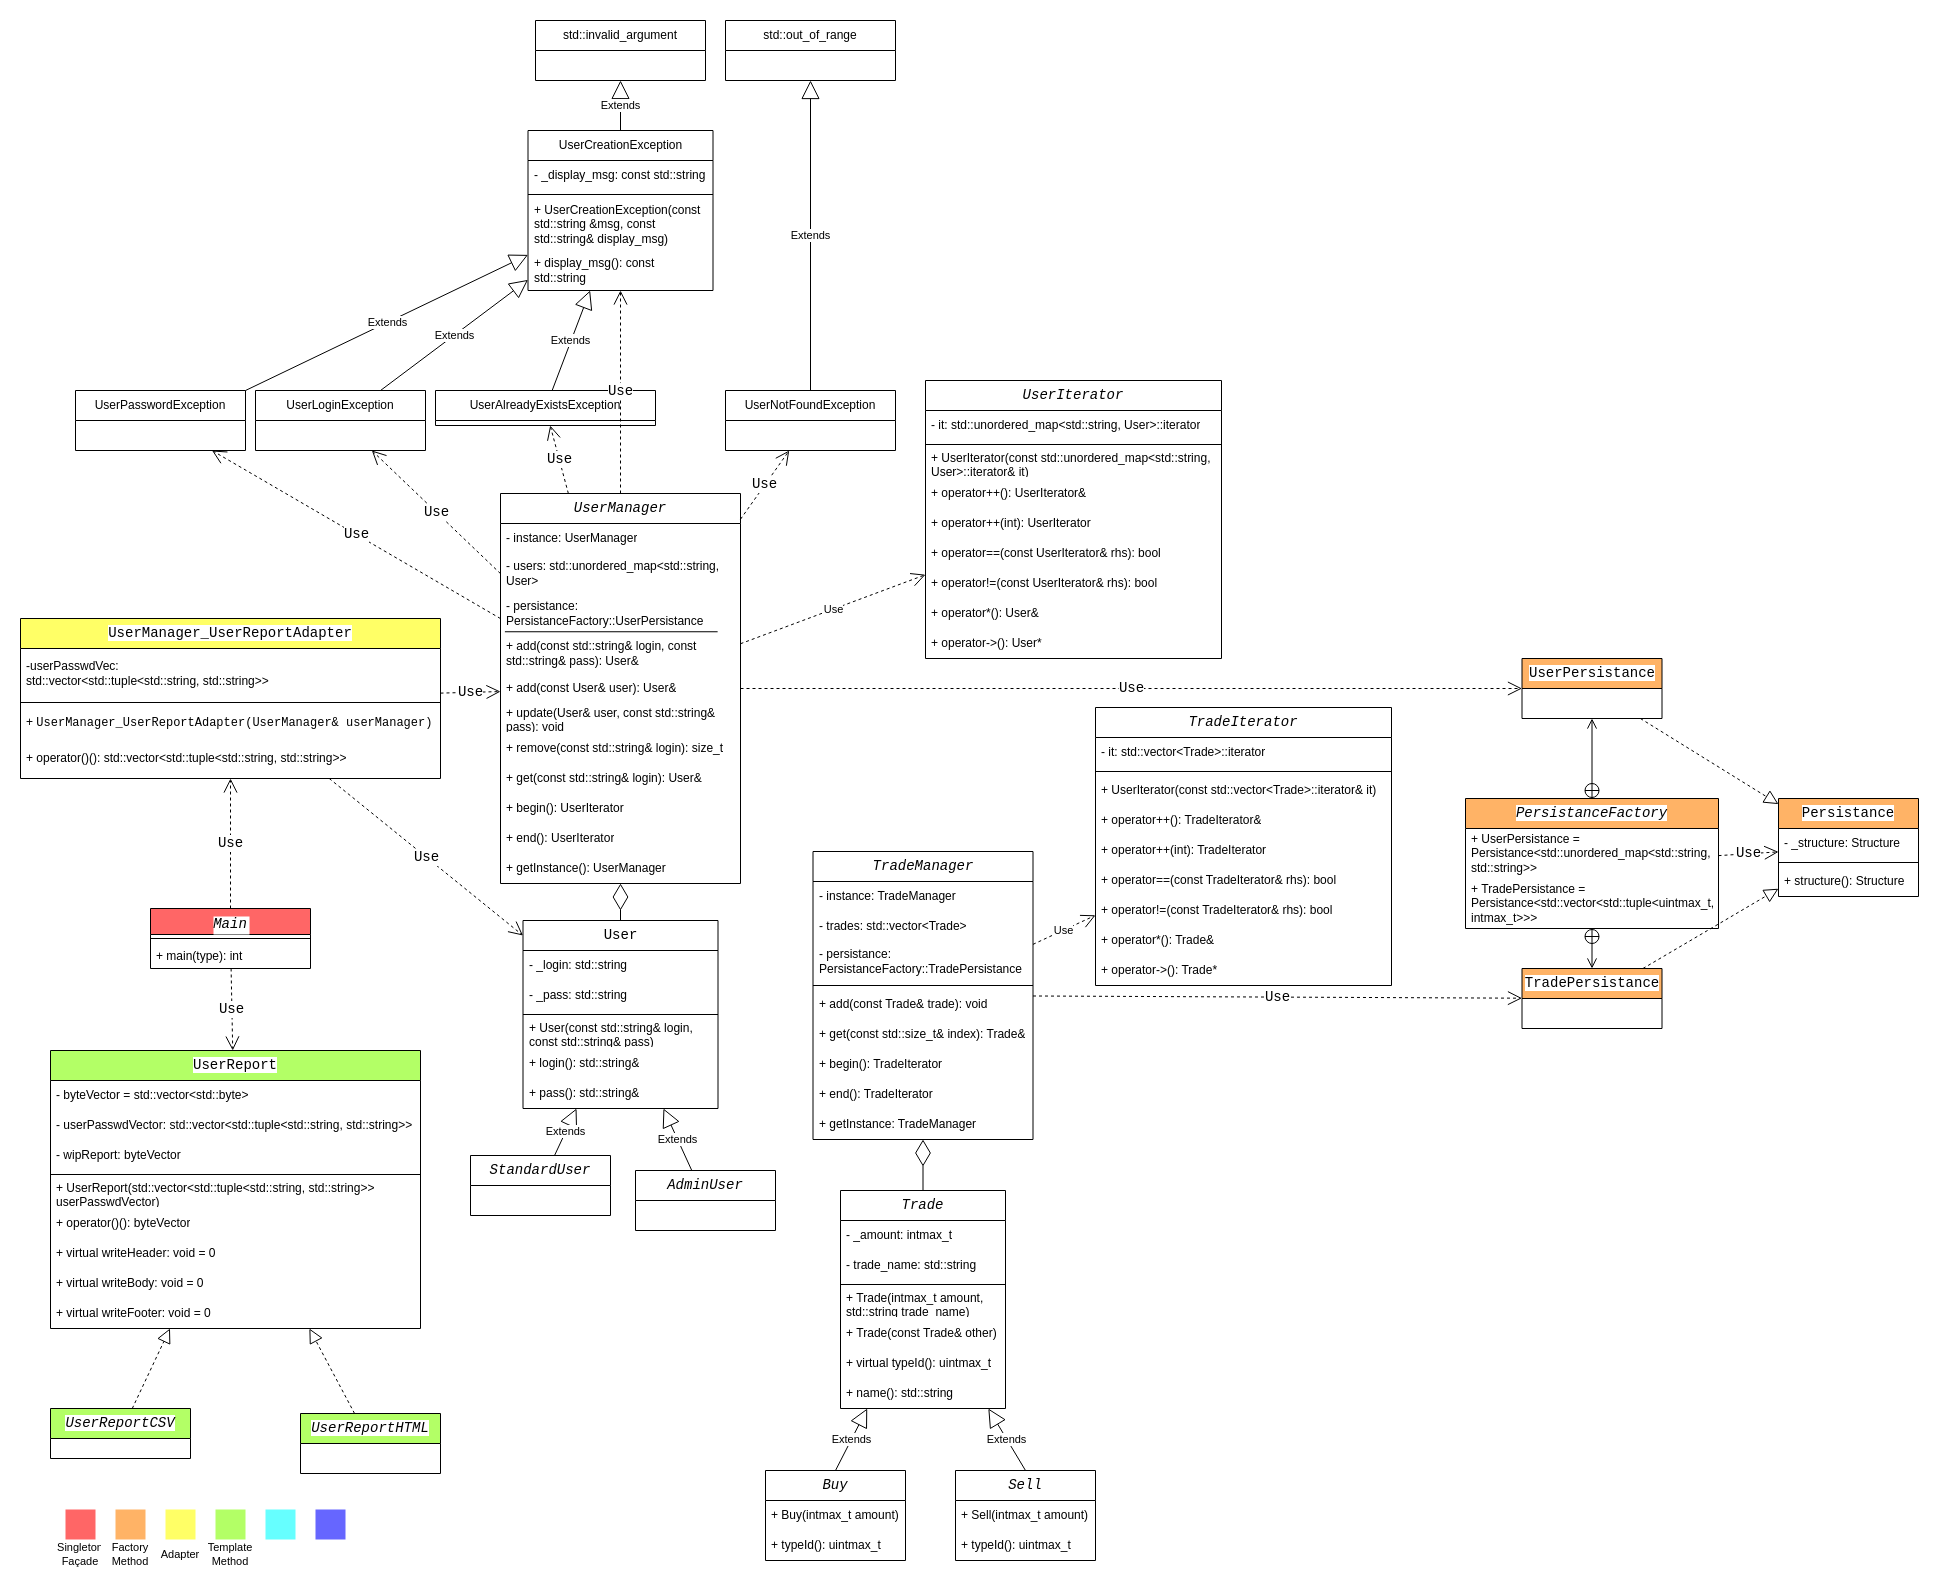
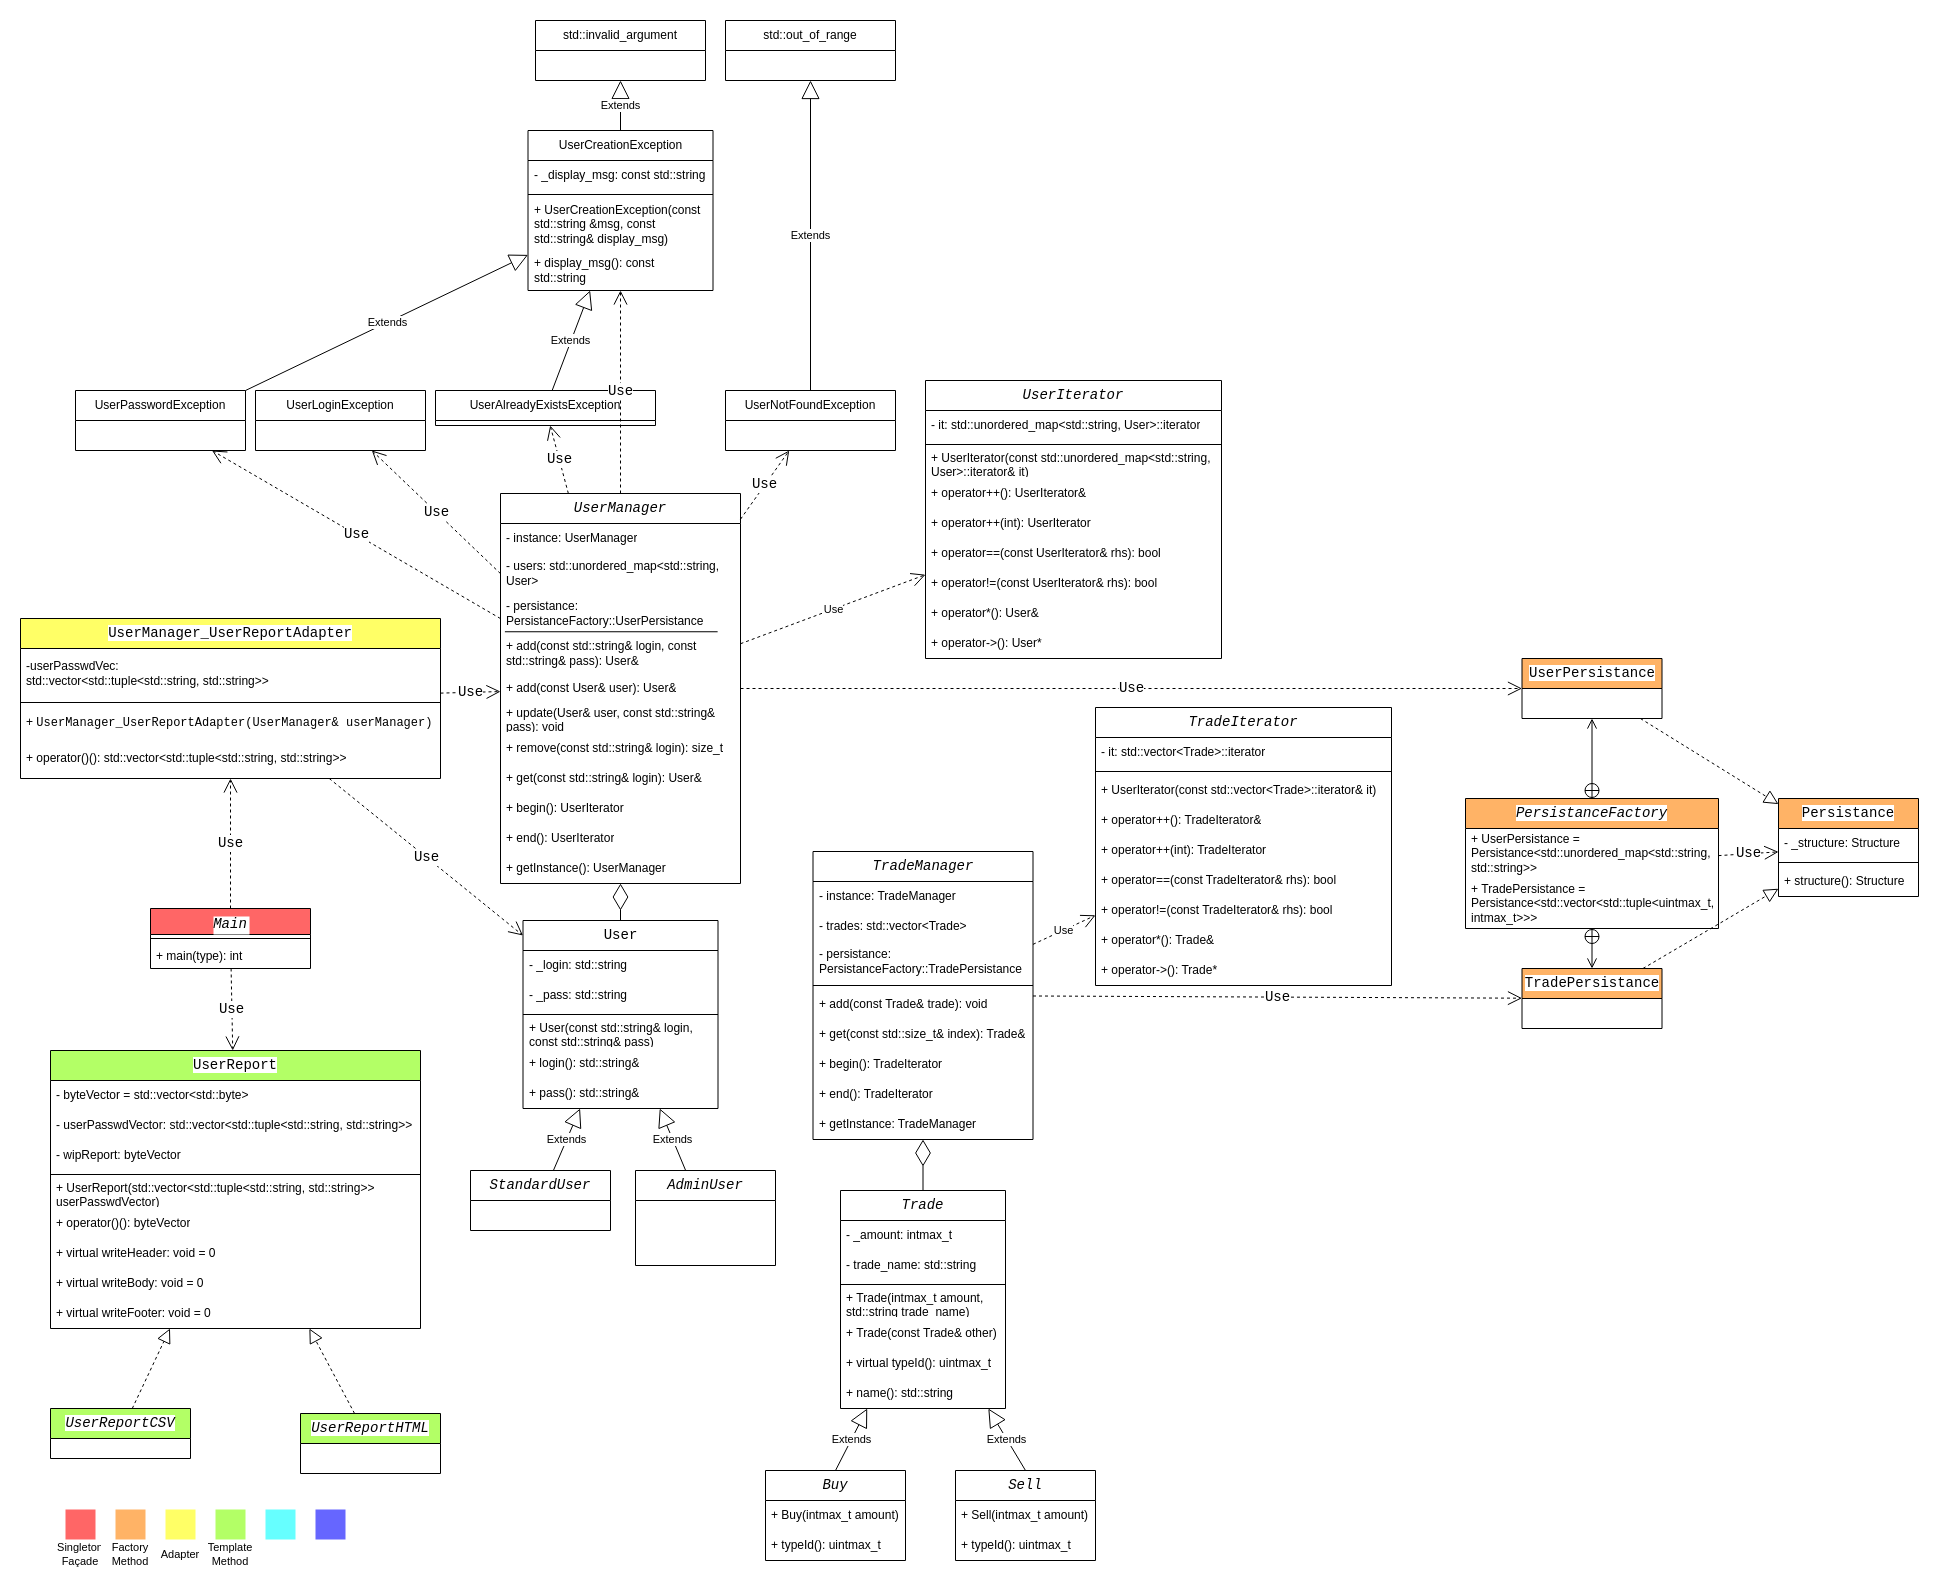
edge "UserLoginException" -> "UserCreationException": removed, label "Extends"
node "StandardUser": moved (541, 1186) -> (541, 1201)
node "AdminUser": size 140x60 -> 140x95
